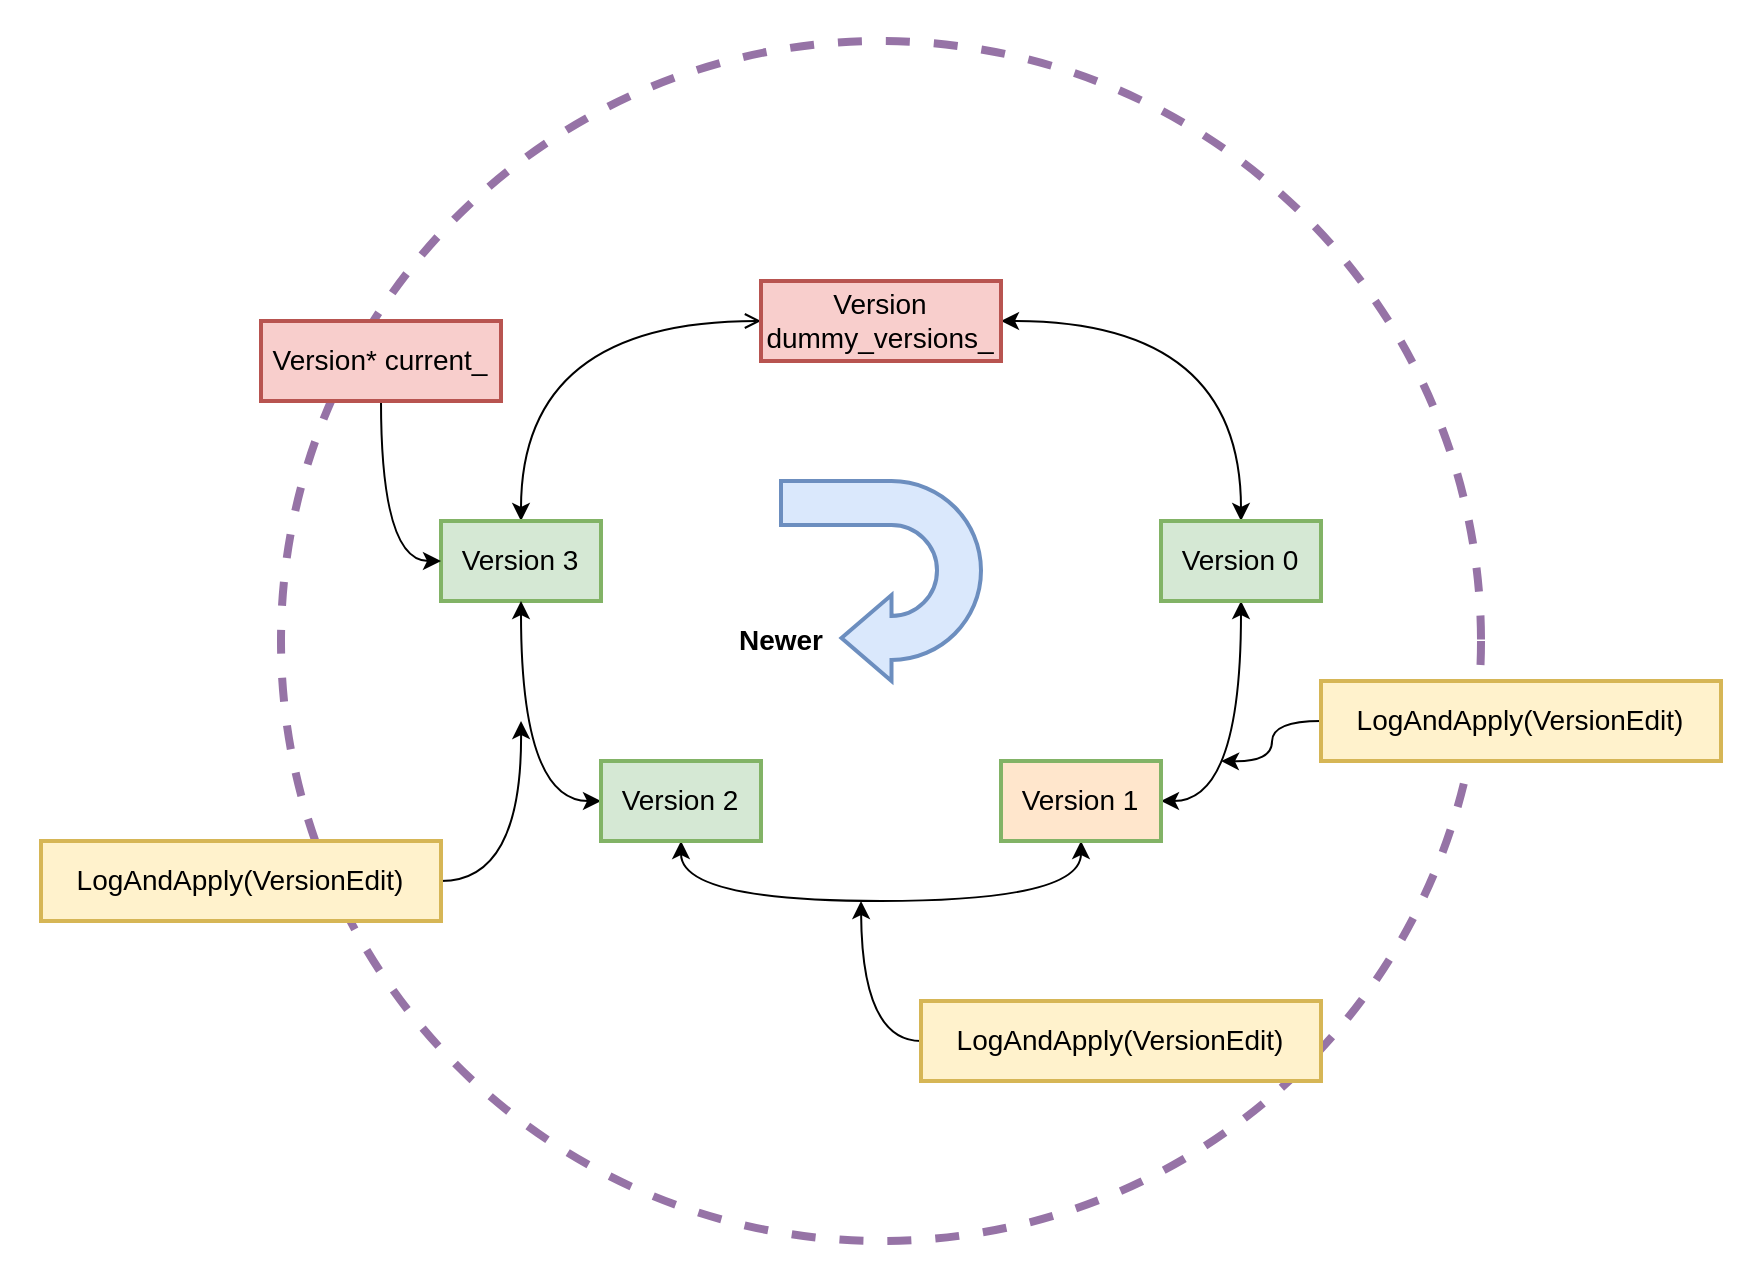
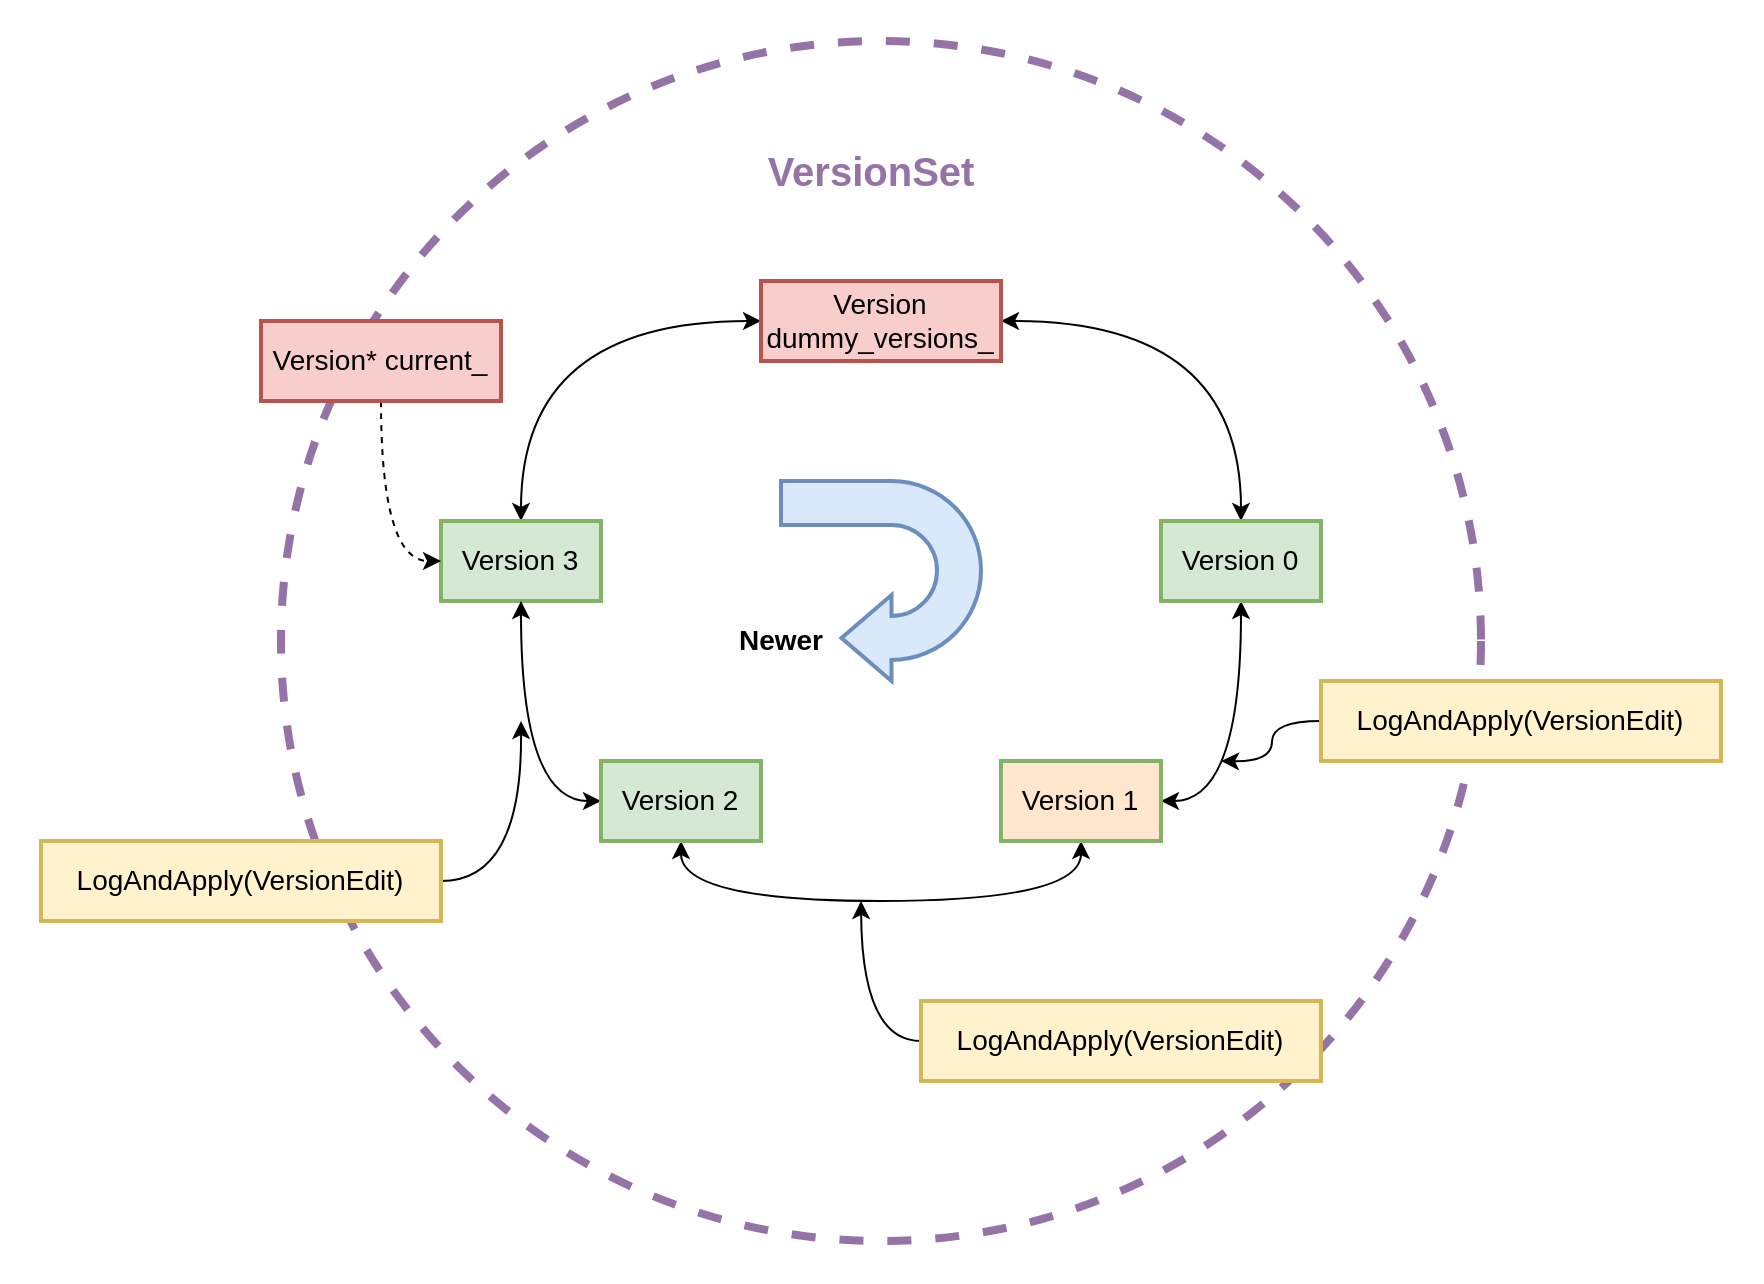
node "VersionSet": added
edge "Version dummy_versions_" -- "Version 3": arrowhead open -> classic
edge "Version* current_" -> "Version 3": style solid -> dashed
